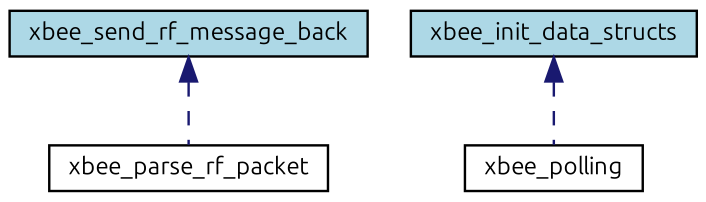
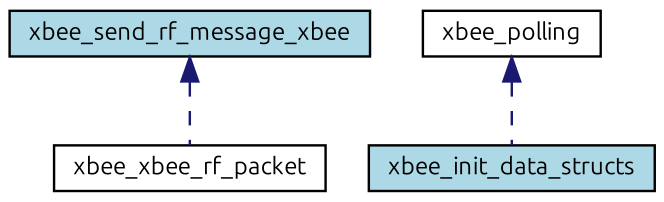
node "xbee_send_rf_message_back": label "xbee_send_rf_message_back" -> "xbee_send_rf_message_xbee"
edge "xbee_polling" -> "xbee_init_data_structs": reversed
node "xbee_parse_rf_packet": label "xbee_parse_rf_packet" -> "xbee_xbee_rf_packet"
